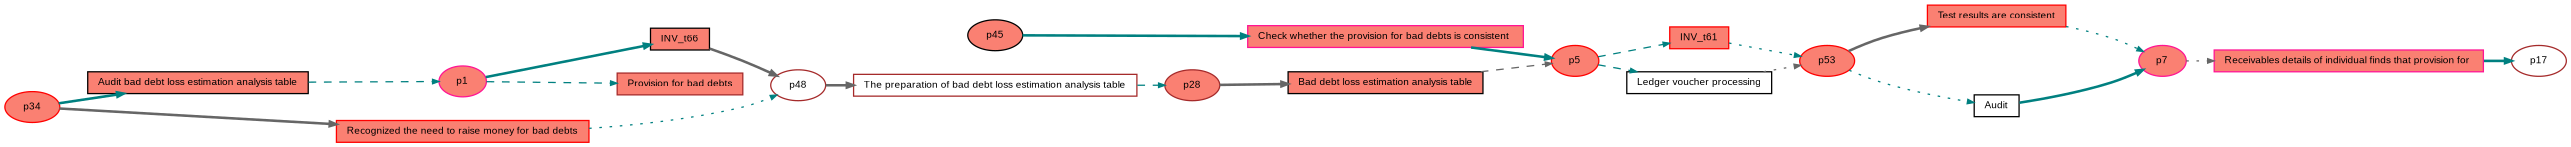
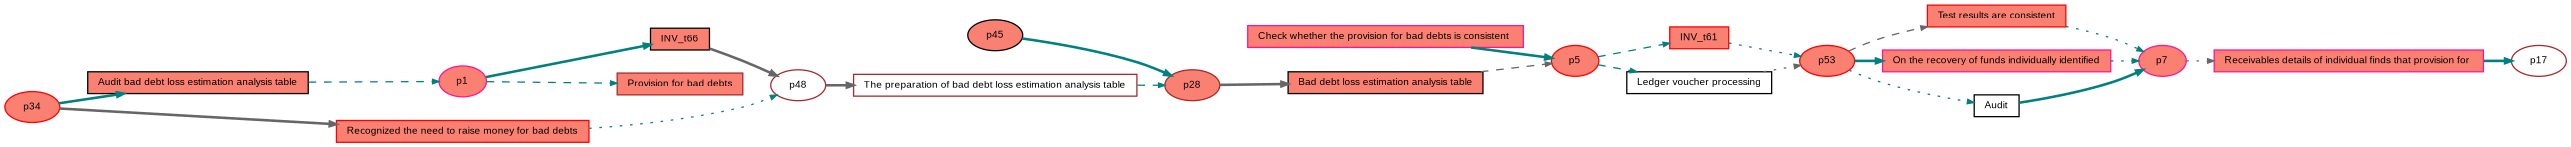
edge "p45" -> "Check whether the provision for bad debts is consistent": now "p45" -> "p28"
edge "p53" -> "Test results are consistent": style bold -> dashed
node "On the recovery of funds individually identified": added
